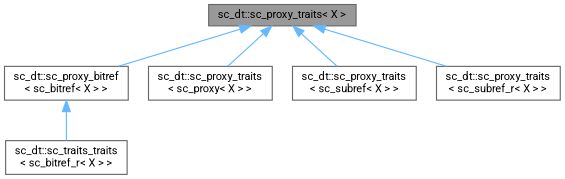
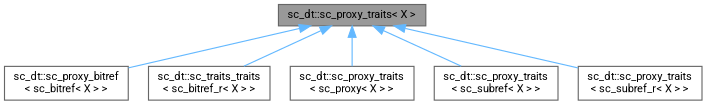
edge "sc_dt::sc_traits_traits < sc_bitref_r< X > >" -> "sc_dt::sc_proxy_bitref < sc_bitref< X > >": now "sc_dt::sc_traits_traits < sc_bitref_r< X > >" -> "sc_dt::sc_proxy_traits< X >"
